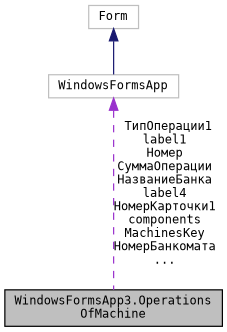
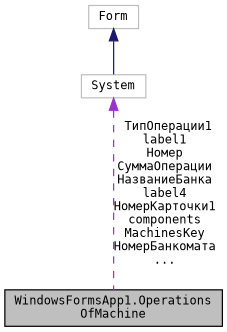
node "WindowsFormsApp": label "WindowsFormsApp" -> "System"
node "WindowsFormsApp3.Operations OfMachine": label "WindowsFormsApp3.Operations OfMachine" -> "WindowsFormsApp1.Operations OfMachine"
